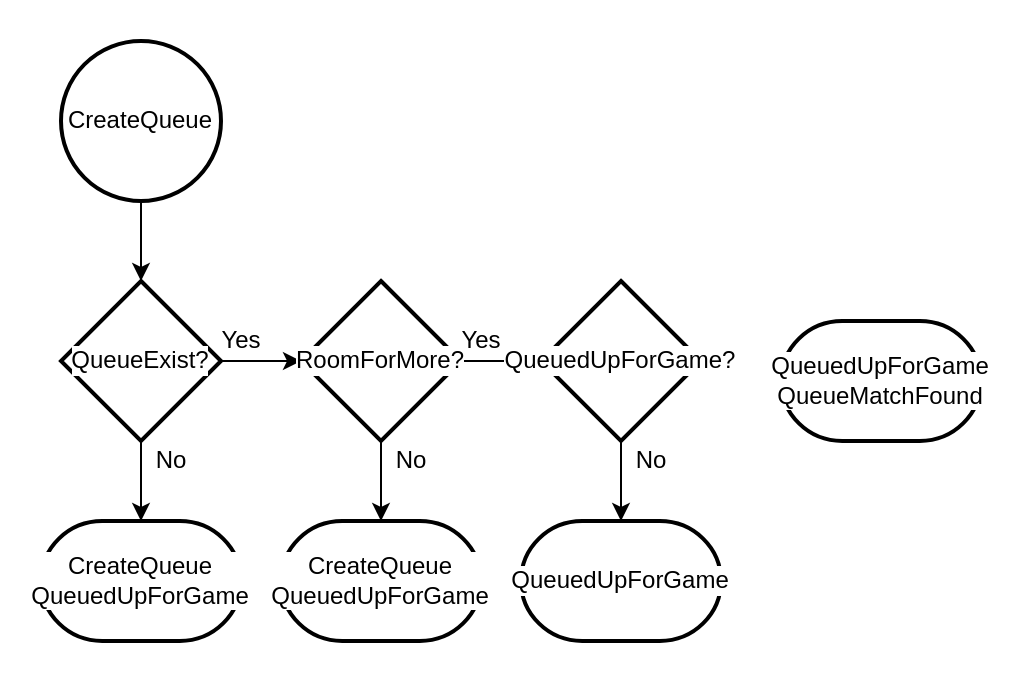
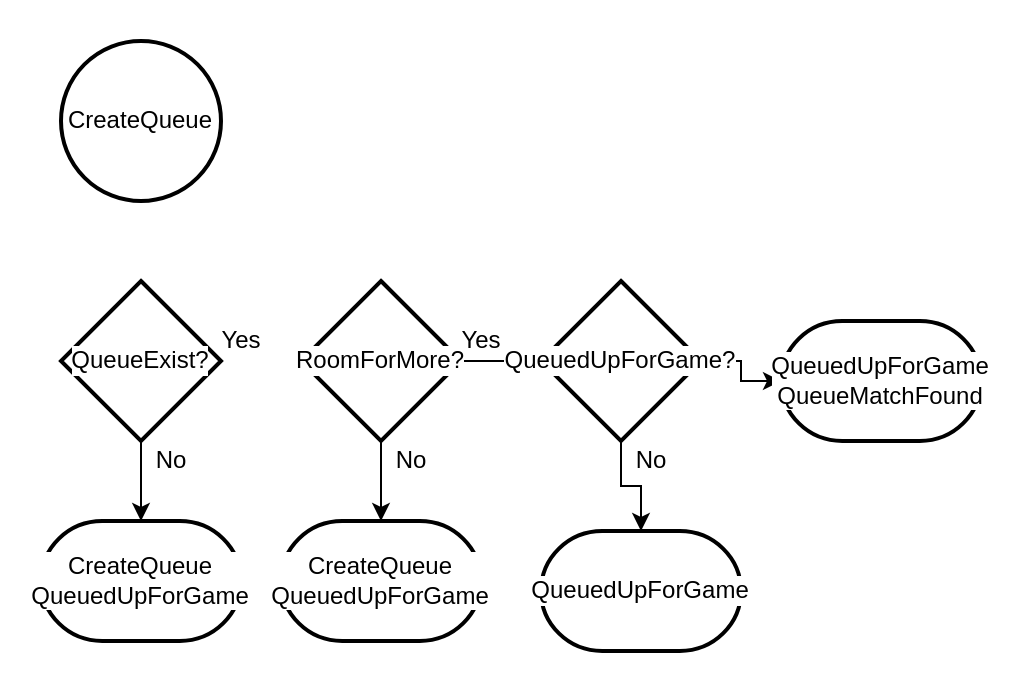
edge "CreateQueue" -> "QueueExist?": removed
edge "QueueExist?" -> "RoomForMore?": removed
edge "QueuedUpForGame?" -> "QueuedUpForGame QueueMatchFound": added
node "QueuedUpForGame": moved (621, 581) -> (641, 591)
